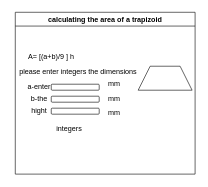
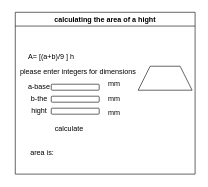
node "calculating the area of a trapizoid": label "calculating the area of a trapizoid" -> "calculating the area of a hight"
node "please enter integers the dimensions": label "please enter integers the dimensions" -> "please enter integers for dimensions"
node "a-enter": label "a-enter" -> "a-base"
node "integers": label "integers" -> "calculate"
node "area is:": added
